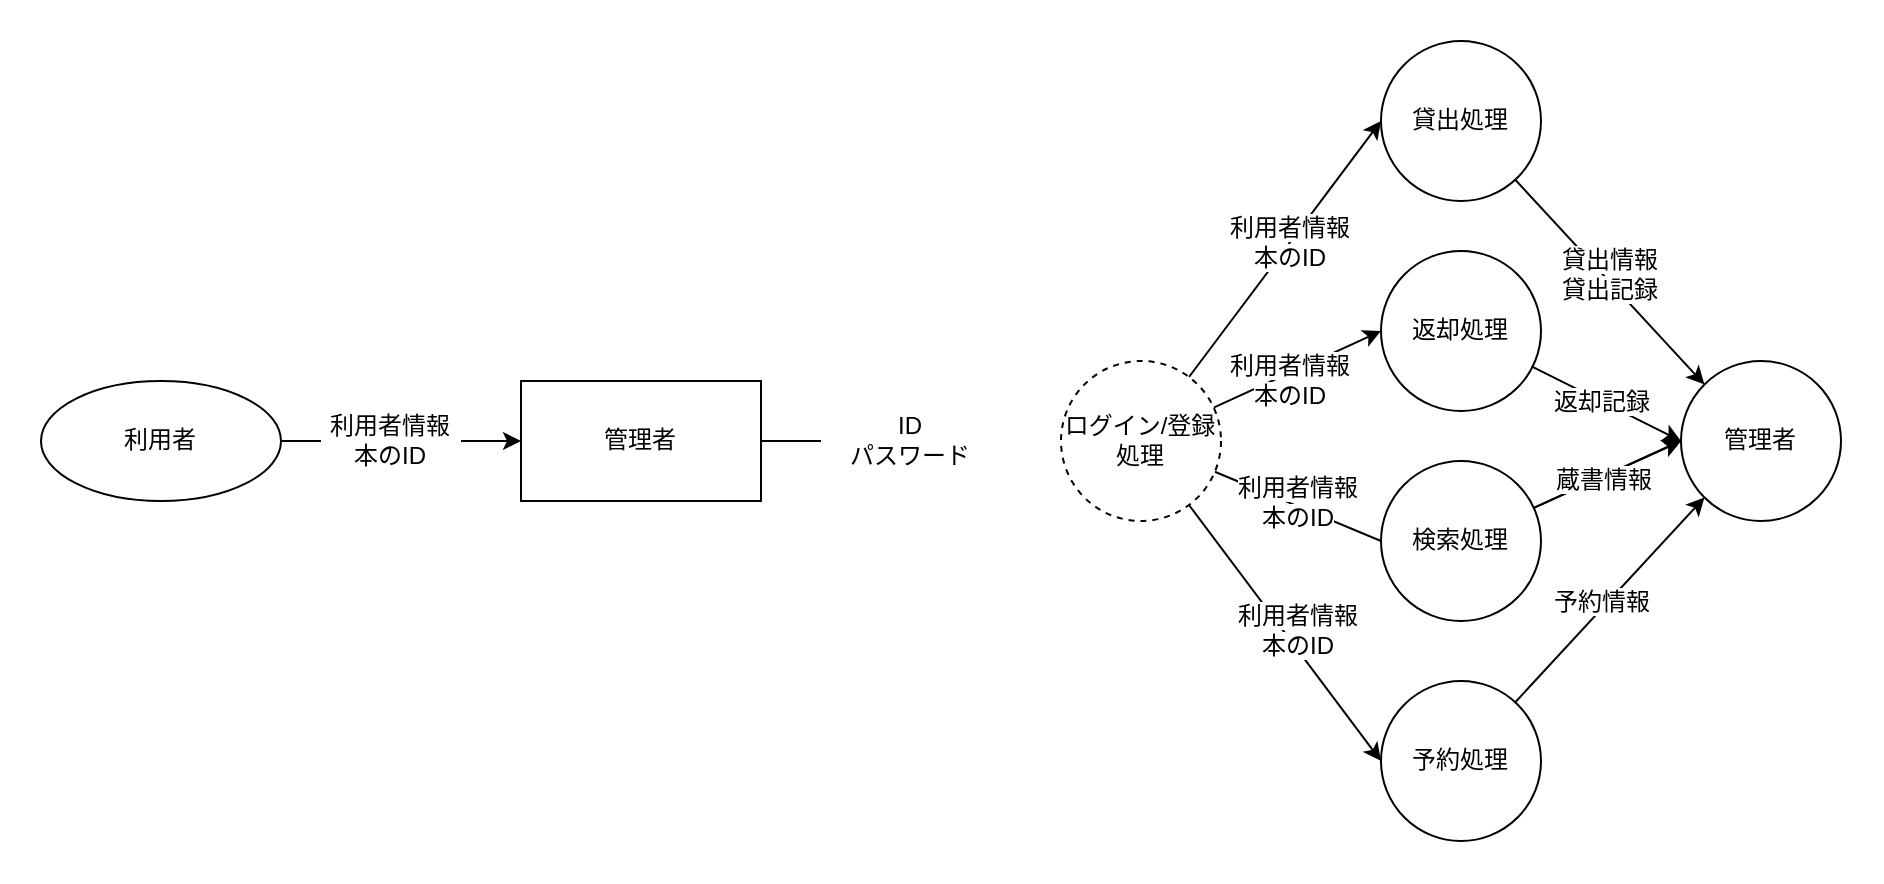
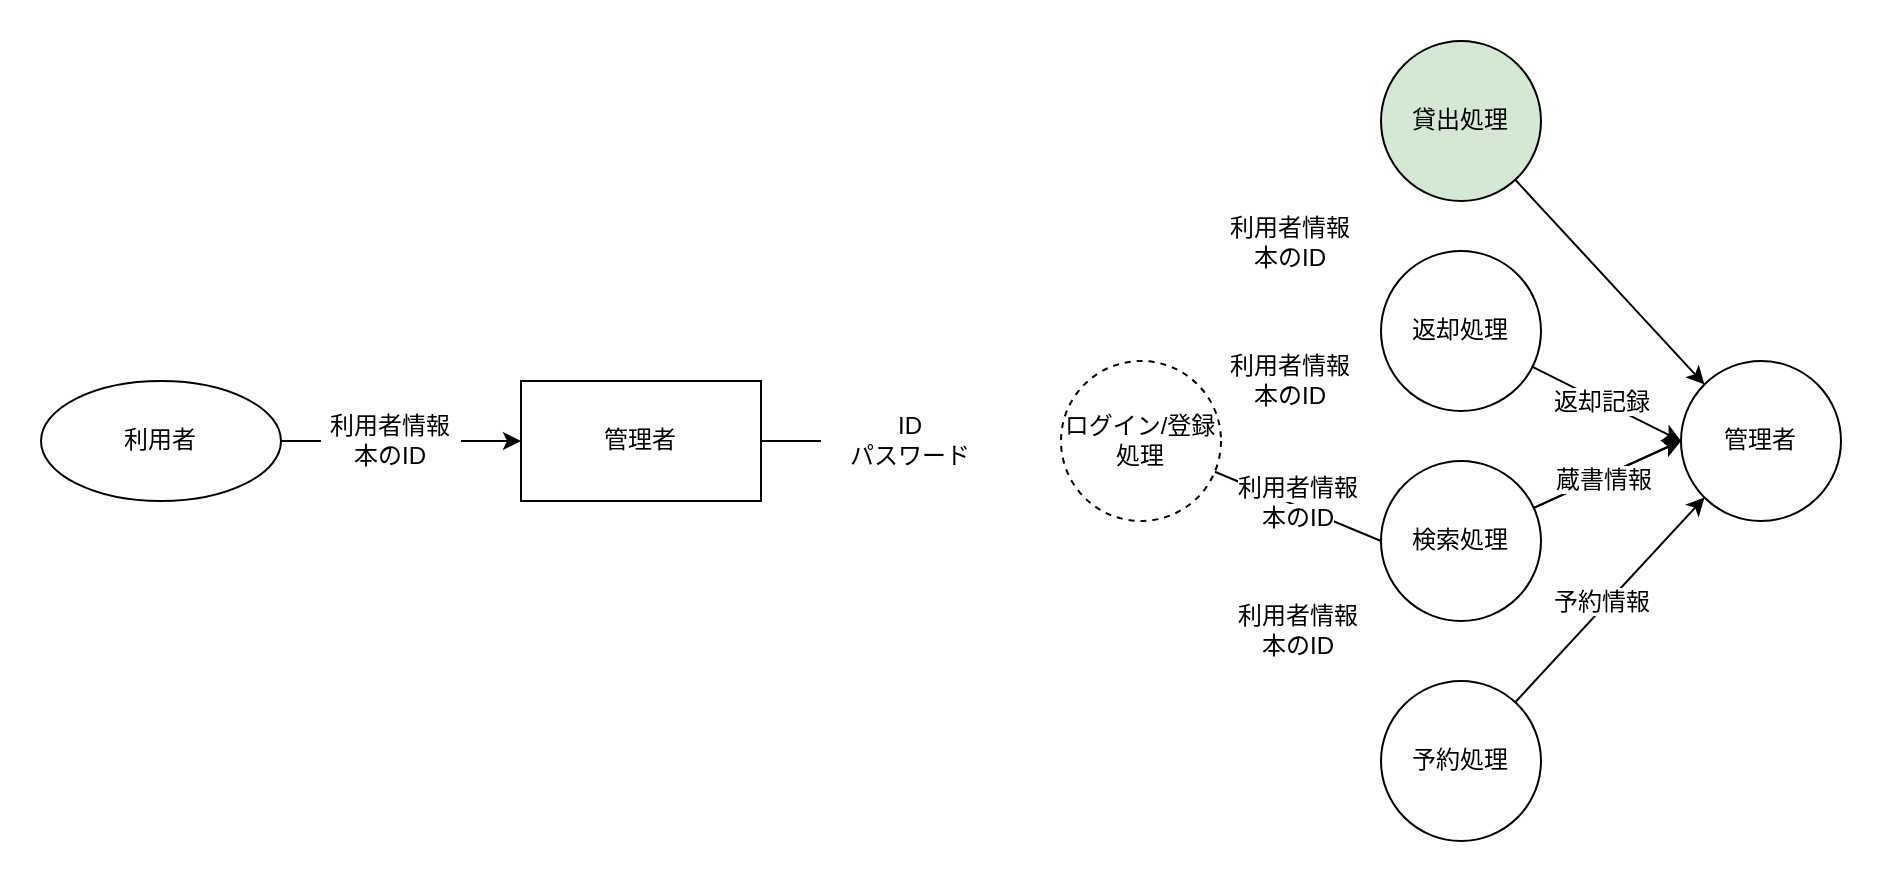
node "貸出処理": fillcolor #ffffff -> #d5e8d4
node "貸出情報 貸出記録": removed
edge "ログイン/登録 処理" -> "貸出処理": removed
edge "ログイン/登録 処理" -> "返却処理": removed
edge "ログイン/登録 処理" -> "予約処理": removed
